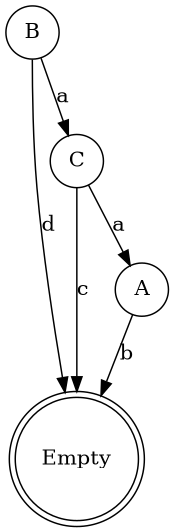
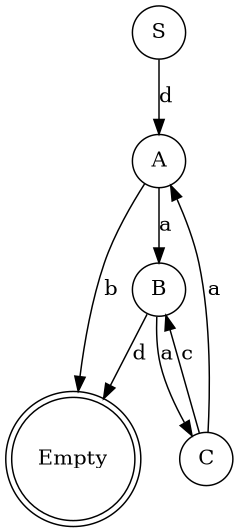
node "S": added
edge "A" -> "B": added, label "a"
edge "C" -> "Empty": now "C" -> "B"
